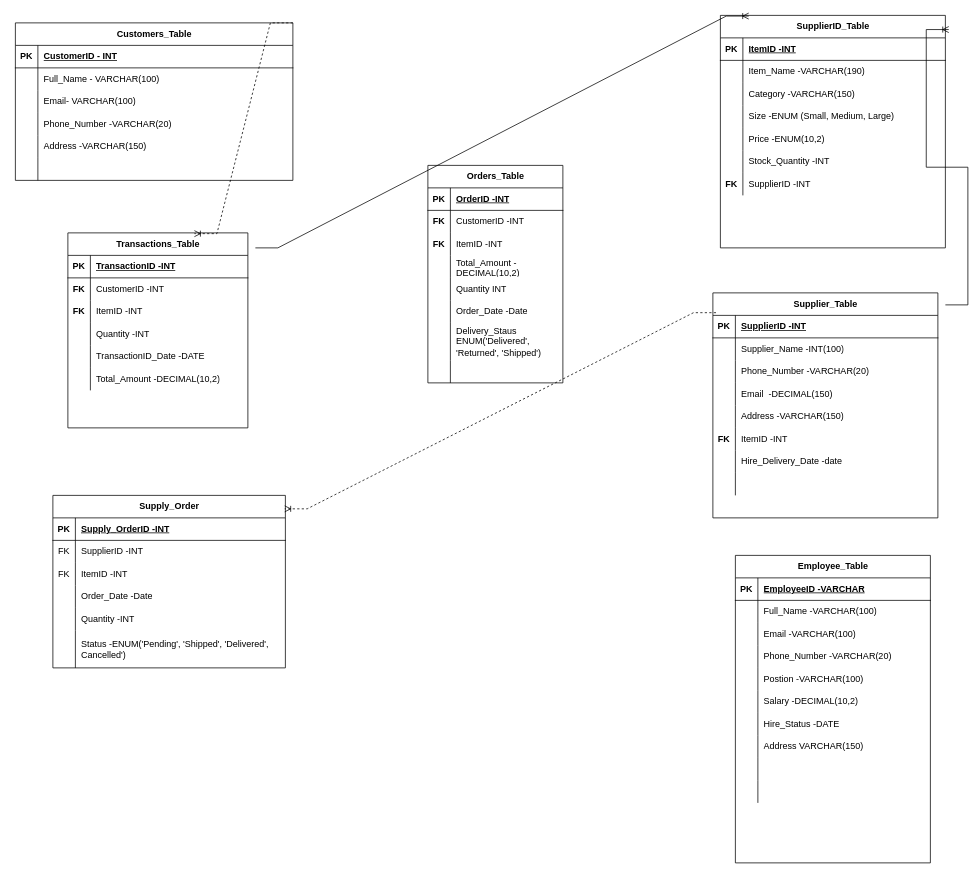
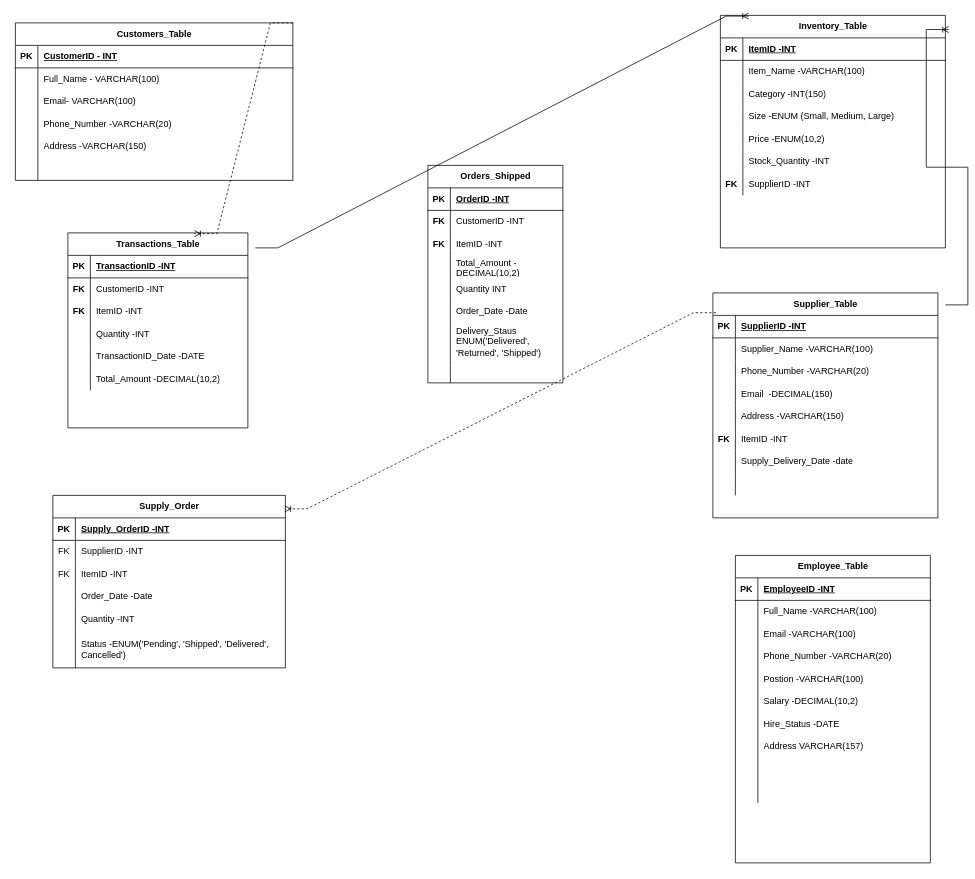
node "SupplierID_Table": label "SupplierID_Table" -> "Inventory_Table"
node "Item_Name -VARCHAR(190)": label "Item_Name -VARCHAR(190)" -> "Item_Name -VARCHAR(100)"
node "Category -VARCHAR(150)": label "Category -VARCHAR(150)" -> "Category -INT(150)"
node "Orders_Table": label "Orders_Table" -> "Orders_Shipped"
node "Supplier_Name -INT(100)": label "Supplier_Name -INT(100)" -> "Supplier_Name -VARCHAR(100)"
node "Hire_Delivery_Date -date": label "Hire_Delivery_Date -date" -> "Supply_Delivery_Date -date"
node "EmployeeID -VARCHAR": label "EmployeeID -VARCHAR" -> "EmployeeID -INT"
node "Address VARCHAR(150)": label "Address VARCHAR(150)" -> "Address VARCHAR(157)"
